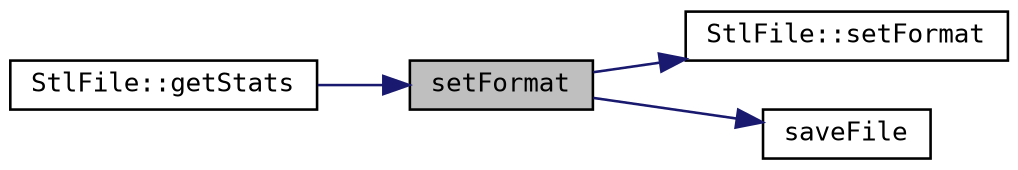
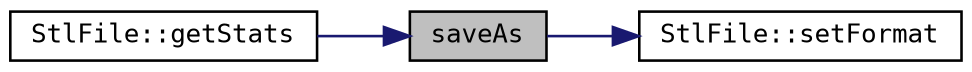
node "setFormat": label "setFormat" -> "saveAs"
node "saveFile": removed
